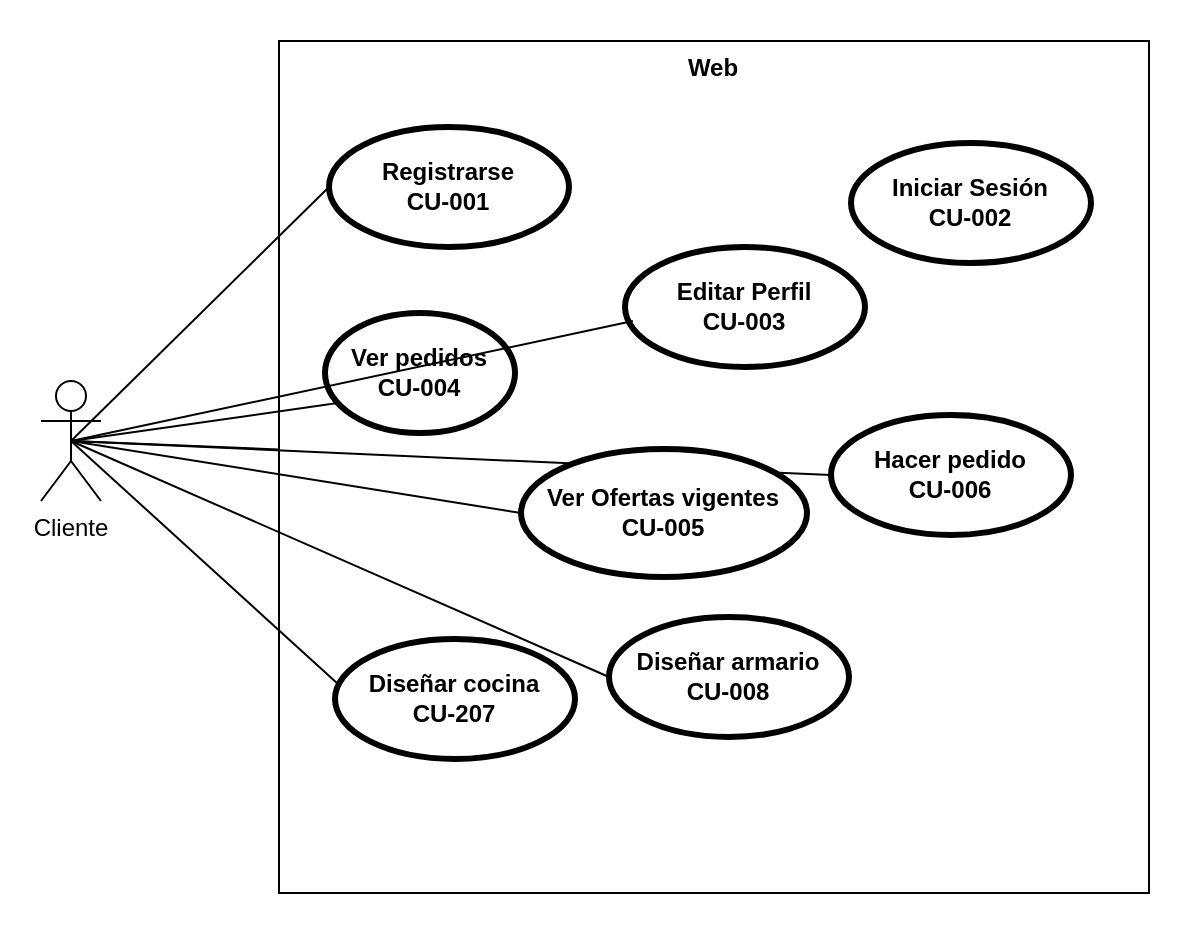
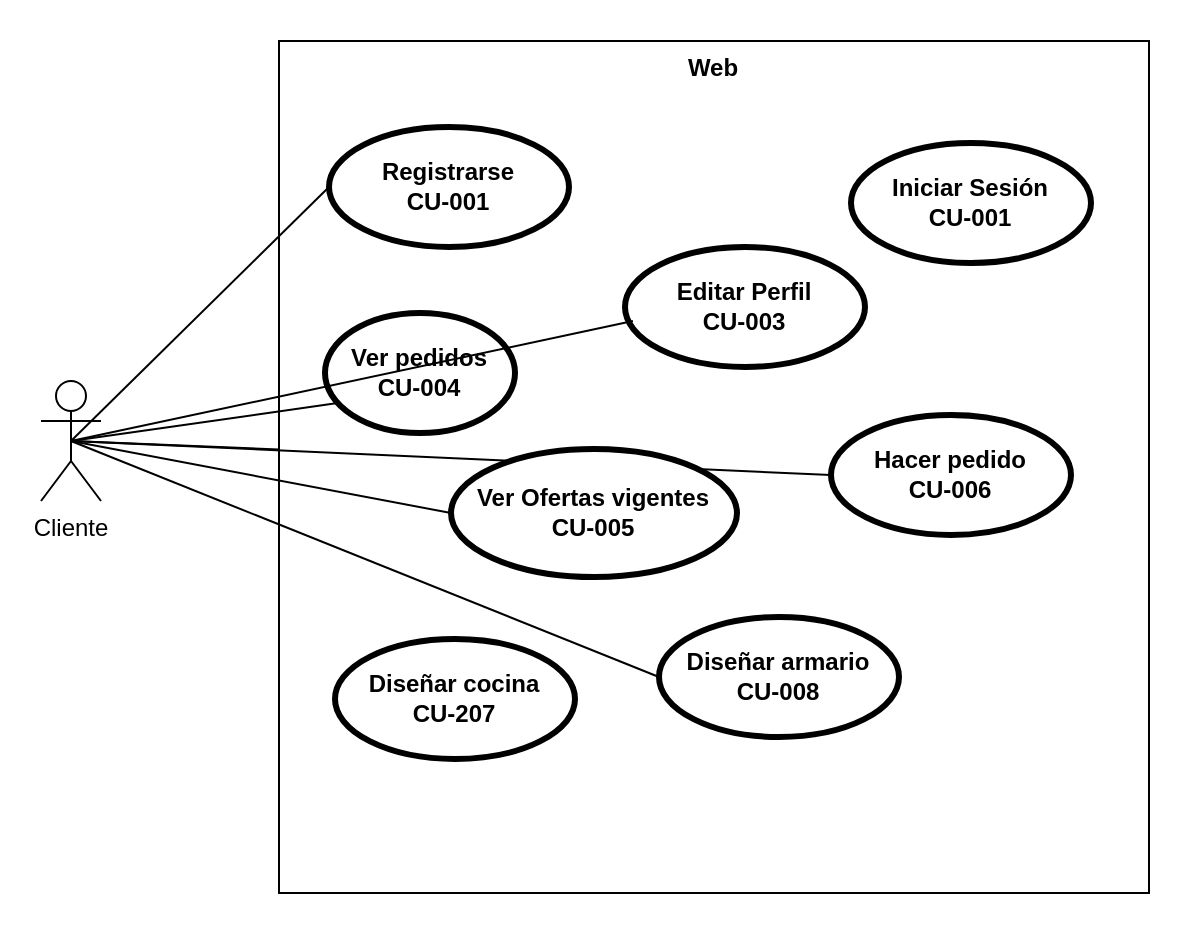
node "Iniciar Sesión CU-002": label "Iniciar Sesión CU-002" -> "Iniciar Sesión CU-001"
node "Ver Ofertas vigentes CU-005": moved (664, 513) -> (594, 513)
edge "Cliente" -- "Diseñar cocina CU-207": removed
node "Diseñar armario CU-008": moved (729, 677) -> (779, 677)
